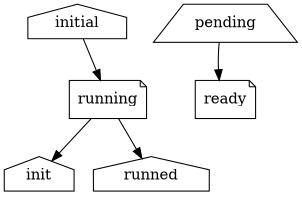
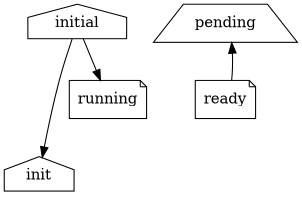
edge "pending" -> "ready": reversed
edge "running" -> "init": now "initial" -> "init"
node "runned": removed
